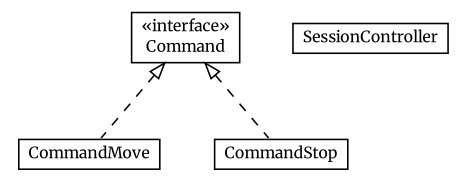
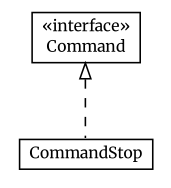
node "SessionController": removed
node "CommandMove": removed
